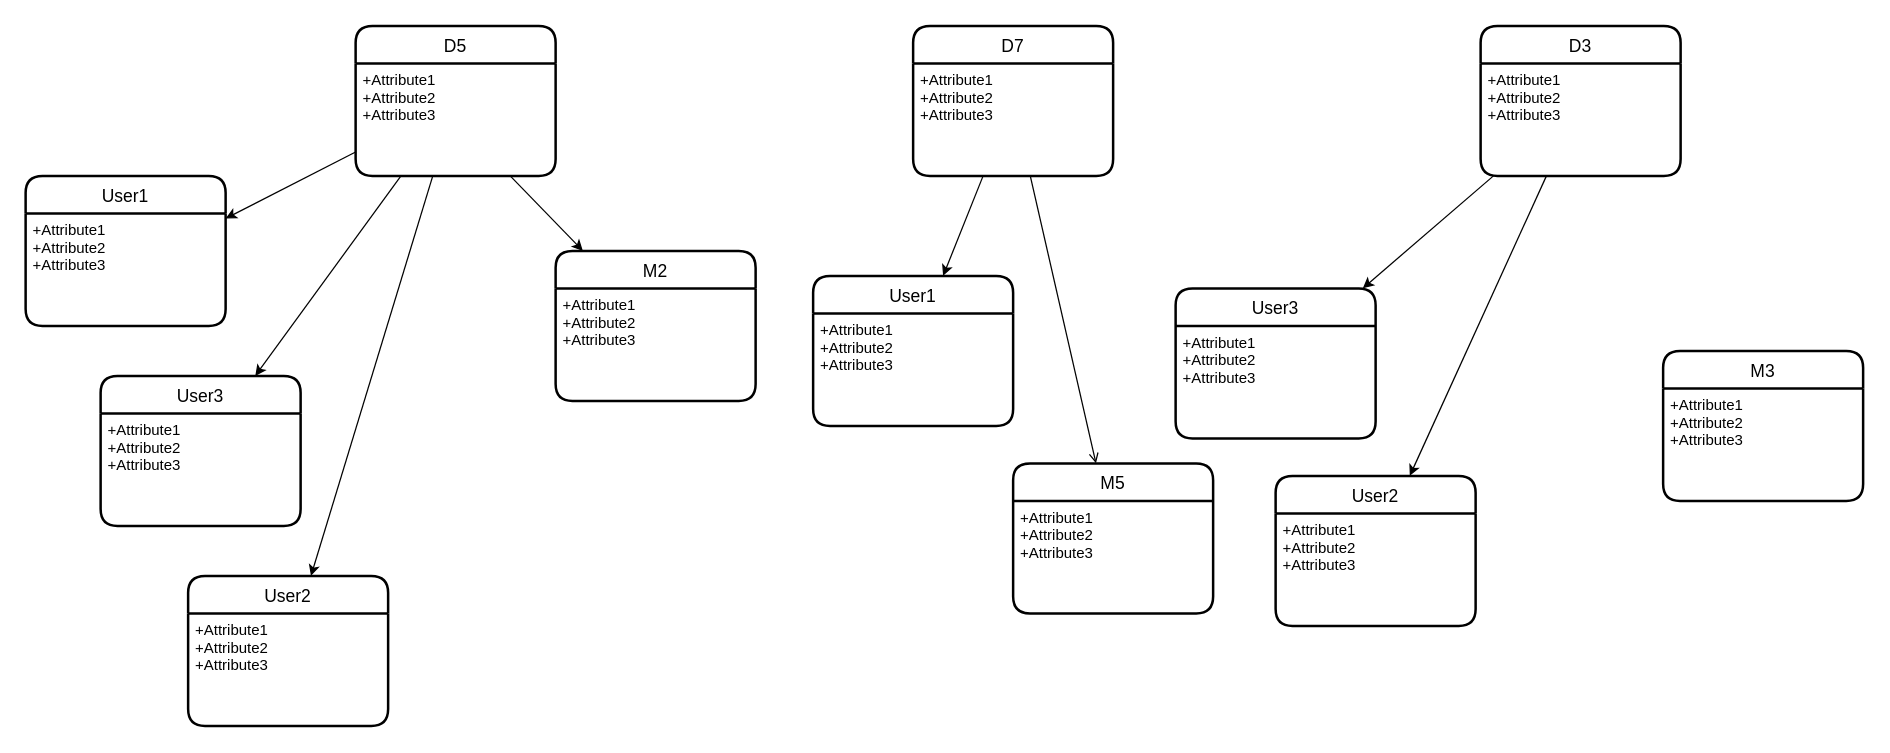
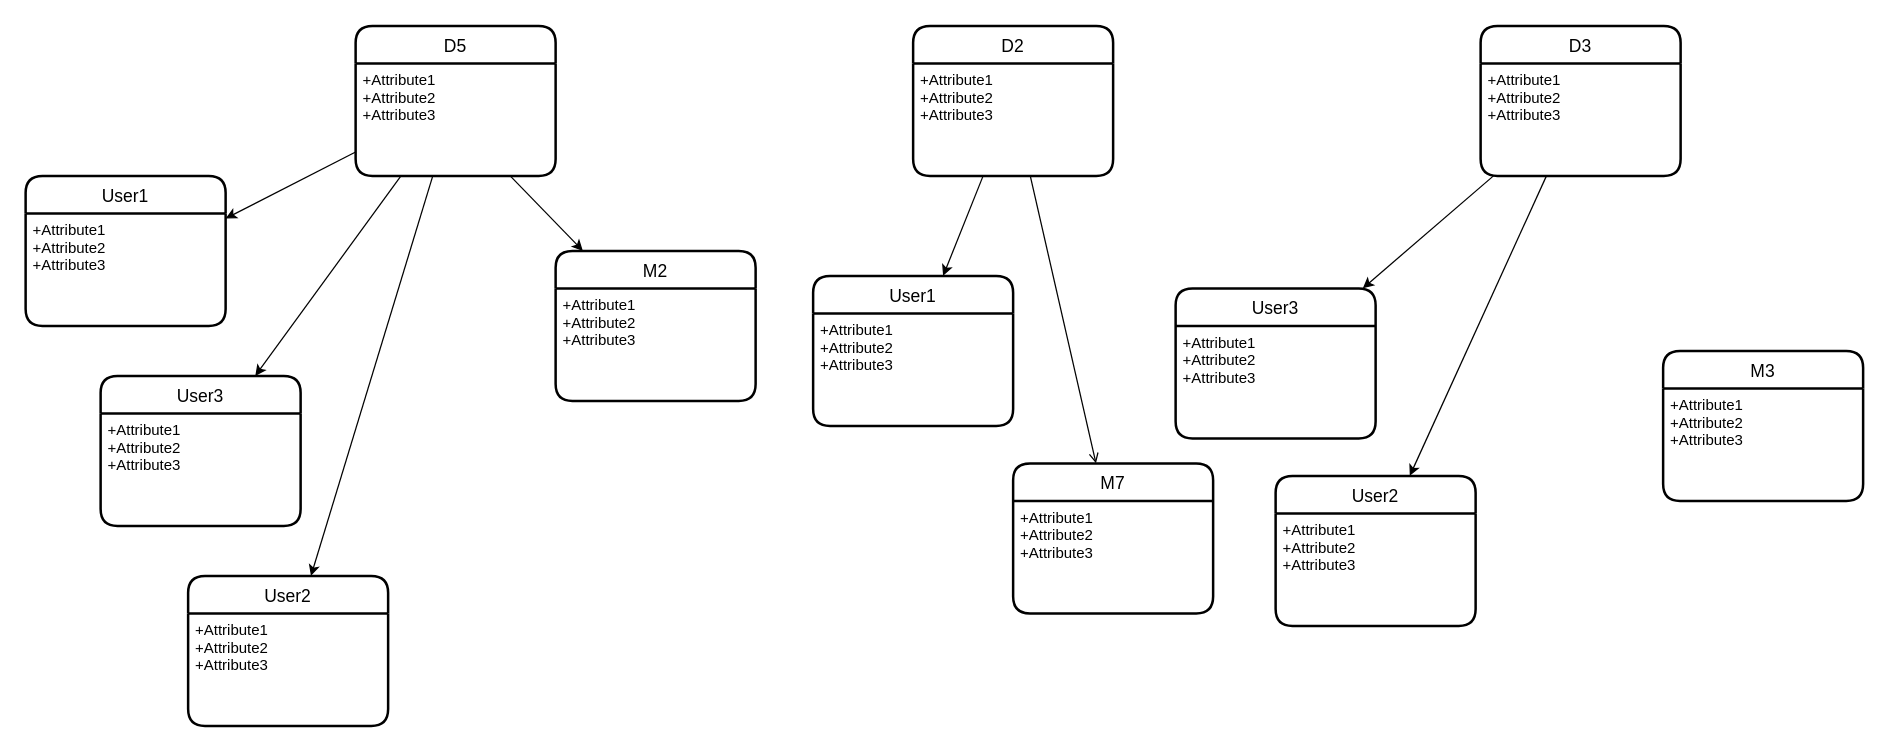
node "D7": label "D7" -> "D2"
node "M5": label "M5" -> "M7"
